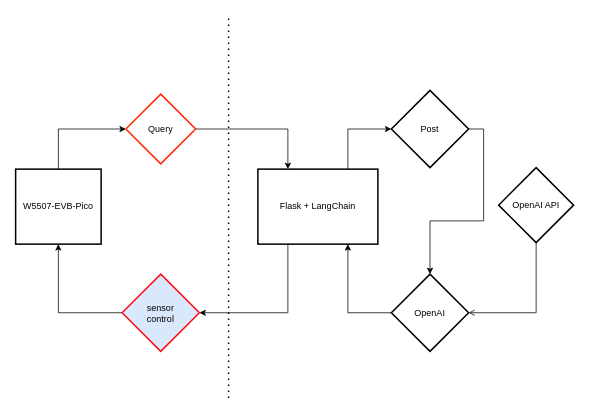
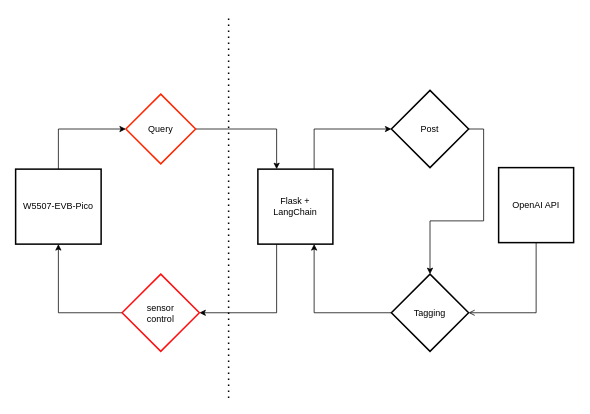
node "OpenAI API": shape diamond -> rectangle
node "Flask + LangChain": size 120x75 -> 75x75
node "sensor control": fillcolor #dae8fc -> #ffffff
node "OpenAI": label "OpenAI" -> "Tagging"
